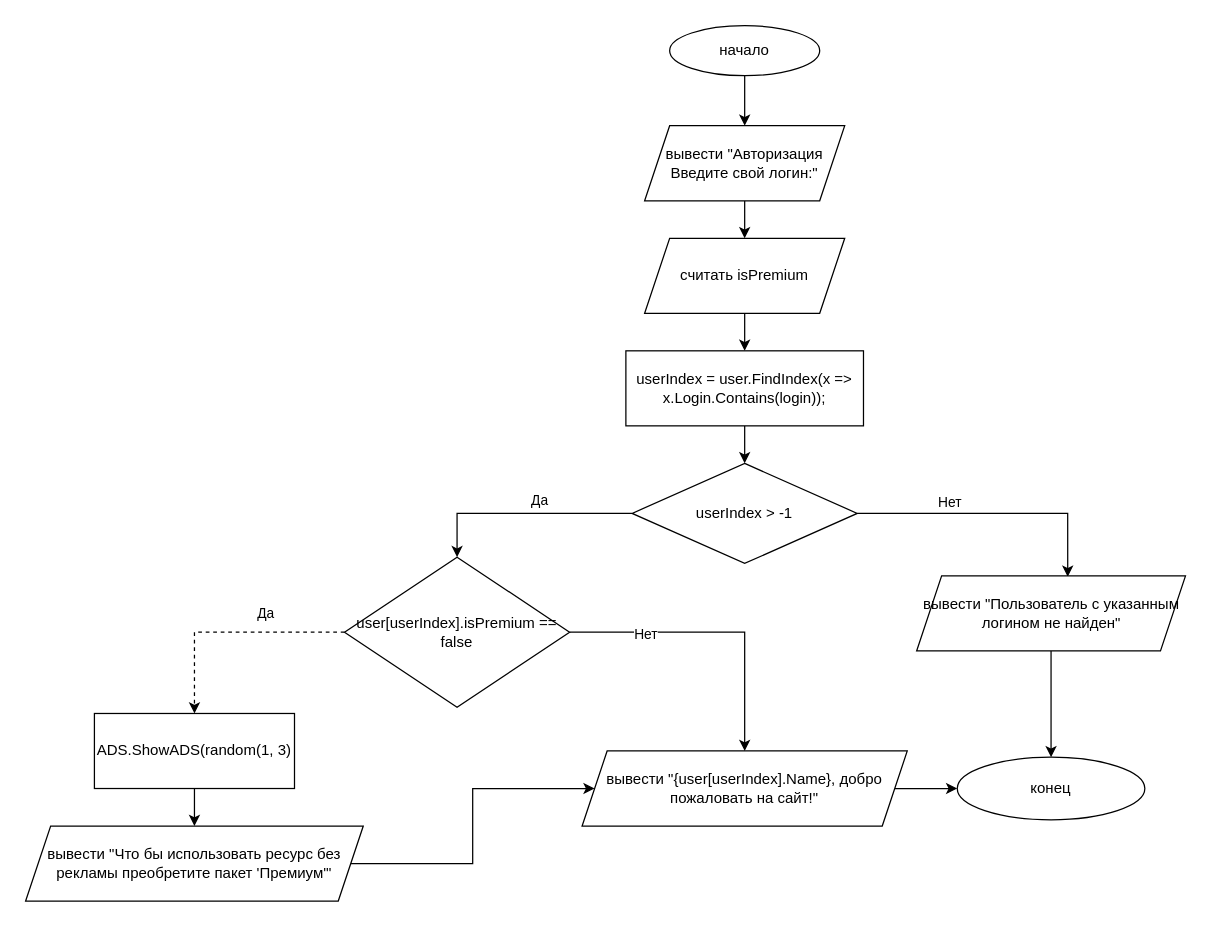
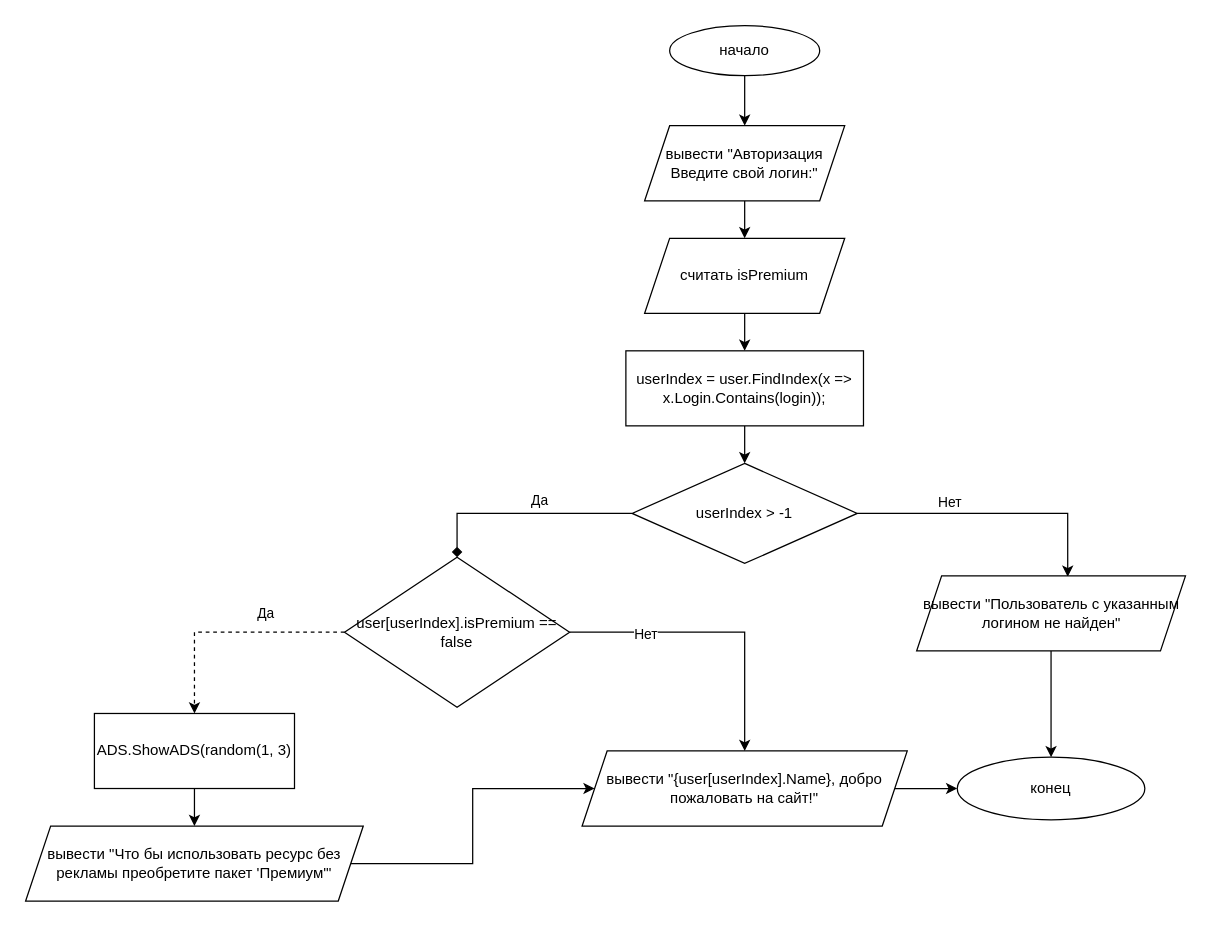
edge "userIndex > -1" -> "user[userIndex].isPremium == false": arrowhead classic -> diamond
